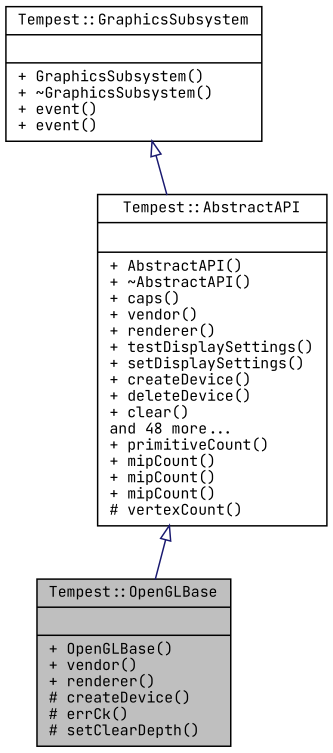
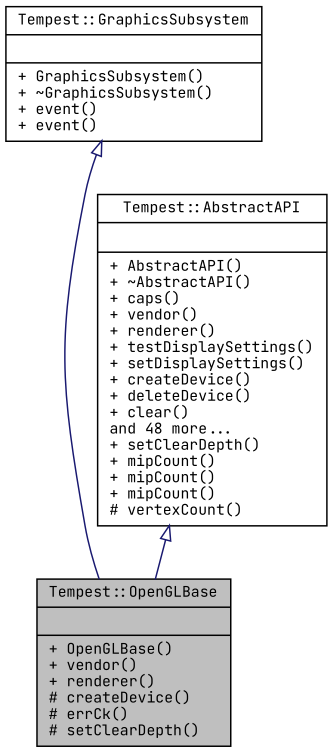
edge "Tempest::AbstractAPI" -> "Tempest::GraphicsSubsystem": now "Tempest::OpenGLBase" -> "Tempest::GraphicsSubsystem"
node "Tempest::AbstractAPI": text "+ primitiveCount()" -> "+ setClearDepth()"
